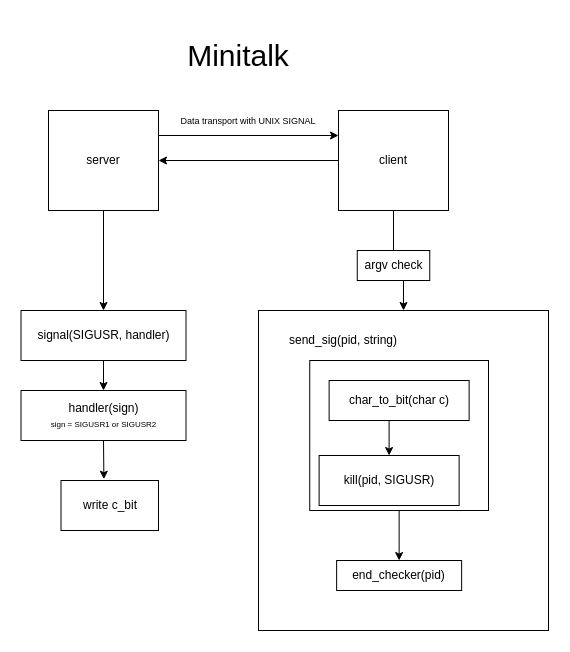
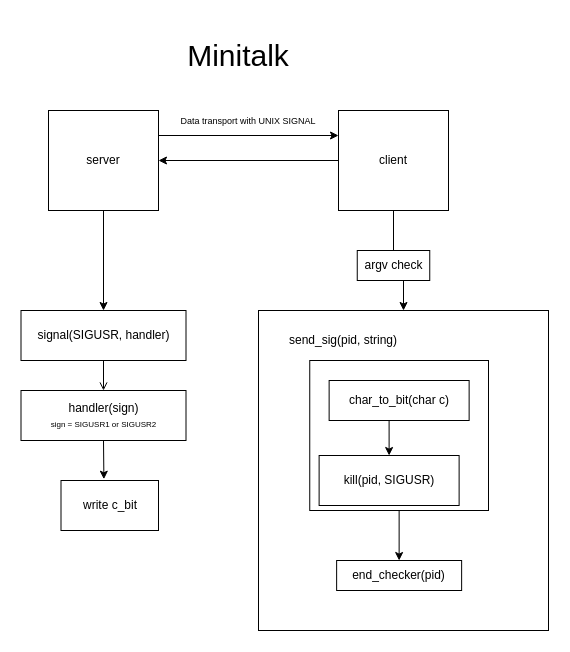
edge "signal(SIGUSR, handler)" -> "handler(sign) sign = SIGUSR1 or SIGUSR2": arrowhead classic -> open
